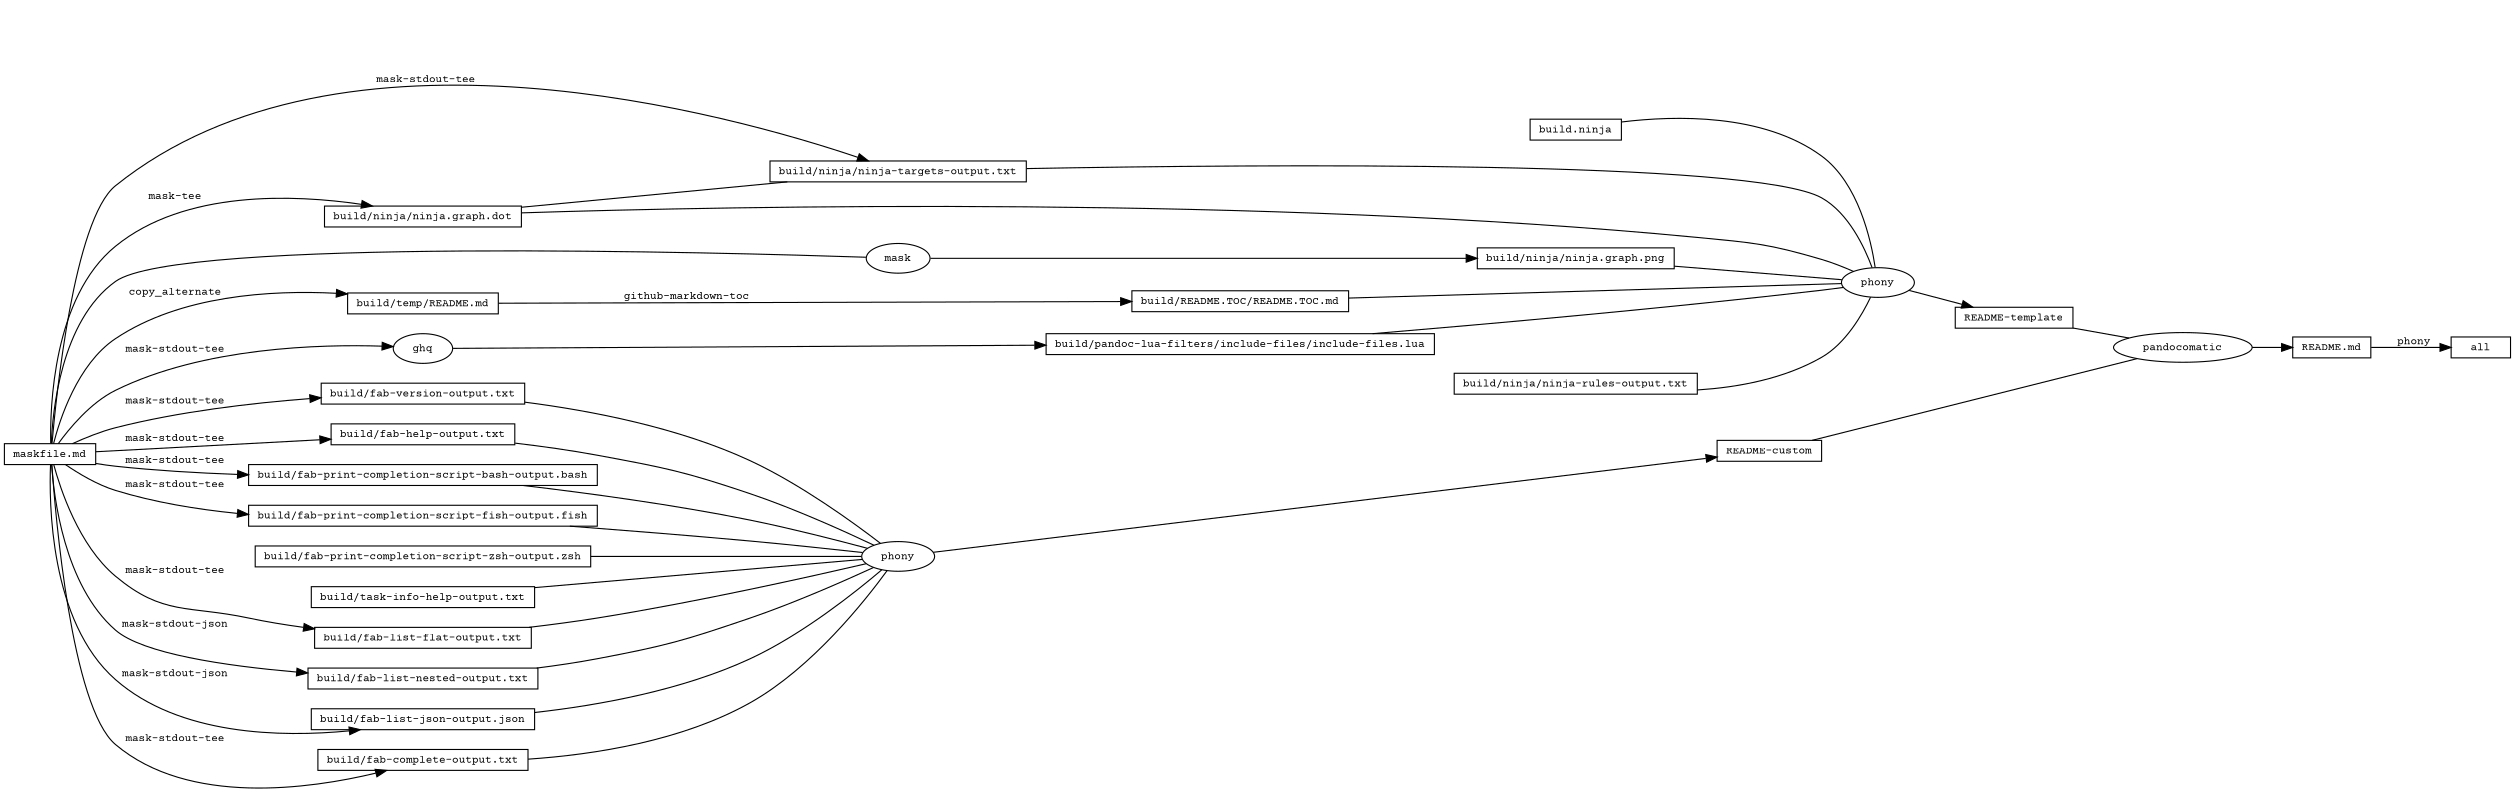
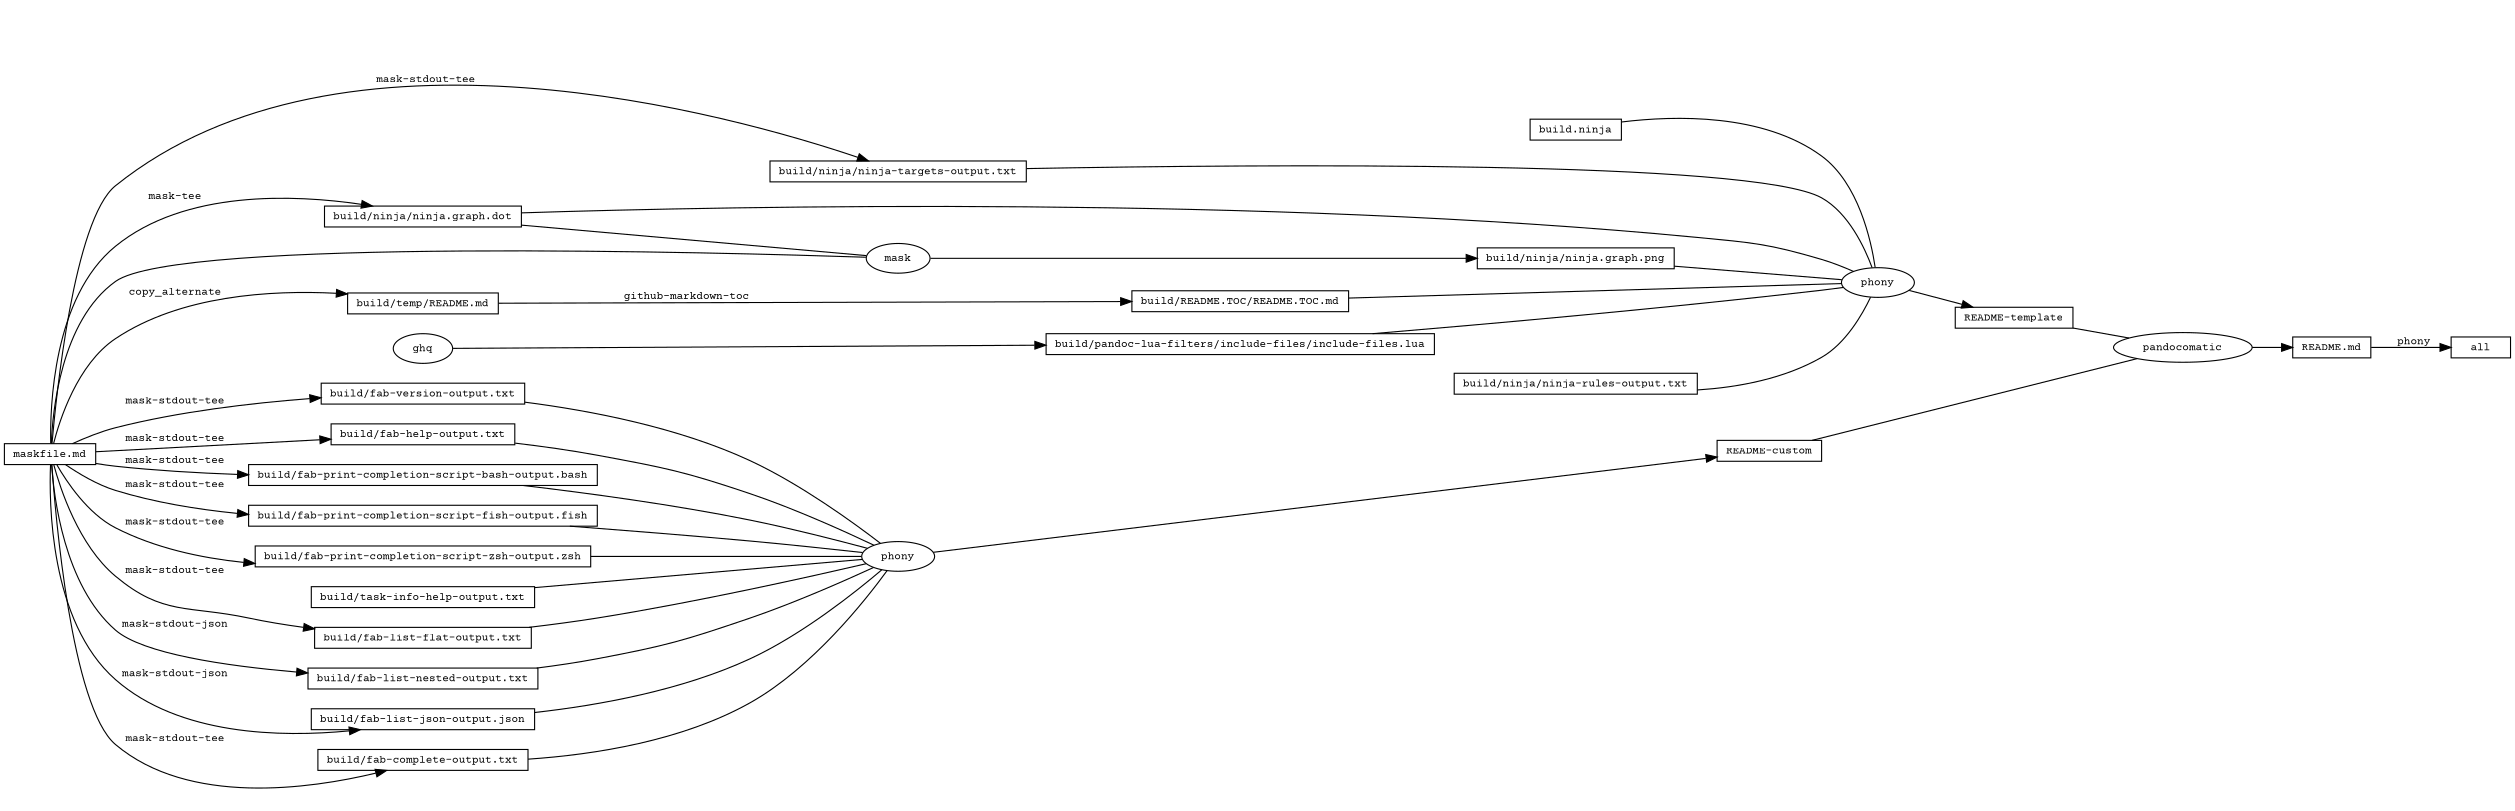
edge "build/ninja/ninja-targets-output.txt" -- "build/ninja/ninja.graph.dot": now "mask" -- "build/ninja/ninja.graph.dot"
edge "maskfile.md" -> "ghq": now "maskfile.md" -> "build/fab-print-completion-script-zsh-output.zsh"
